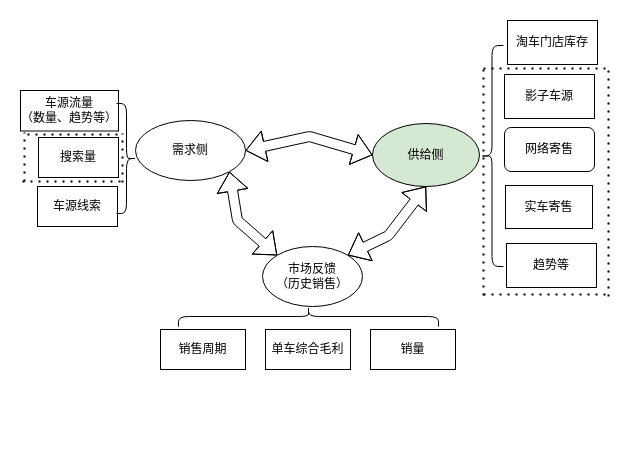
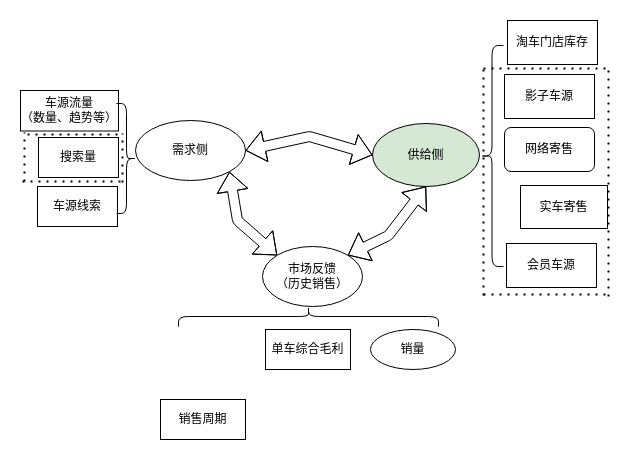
node "实车寄售": moved (549, 207) -> (564, 207)
node "趋势等": label "趋势等" -> "会员车源"
node "销售周期": moved (203, 350) -> (203, 420)
node "销量": shape rectangle -> ellipse
